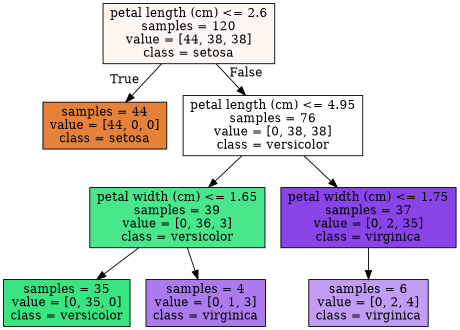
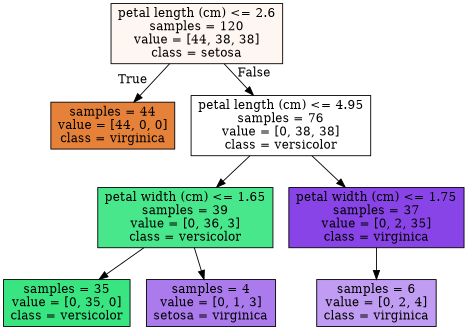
node "samples = 44 value = [44, 0, 0] class = setosa": label "samples = 44 value = [44, 0, 0] class = setosa" -> "samples = 44 value = [44, 0, 0] class = virginica"
node "samples = 4 value = [0, 1, 3] class = virginica": label "samples = 4 value = [0, 1, 3] class = virginica" -> "samples = 4 value = [0, 1, 3] setosa = virginica"
